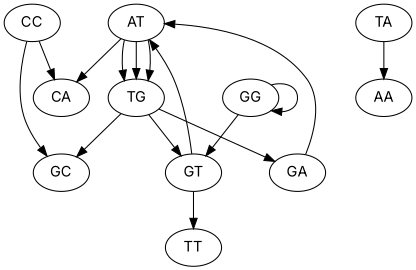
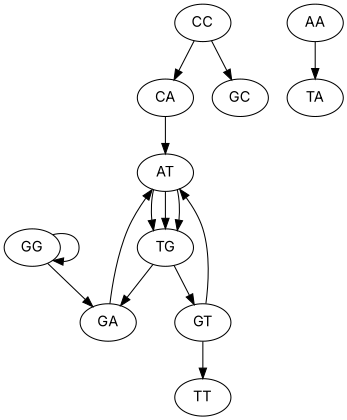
edge "TA" -> "AA": reversed
edge "AT" -> "CA": reversed
edge "TG" -> "GC": removed
edge "GG" -> "GT": now "GG" -> "GA"
